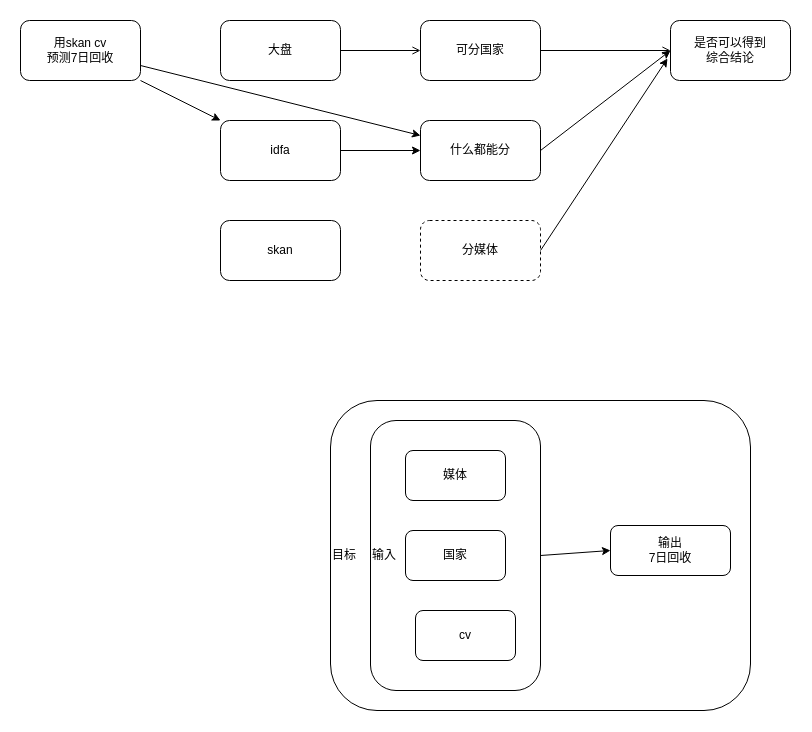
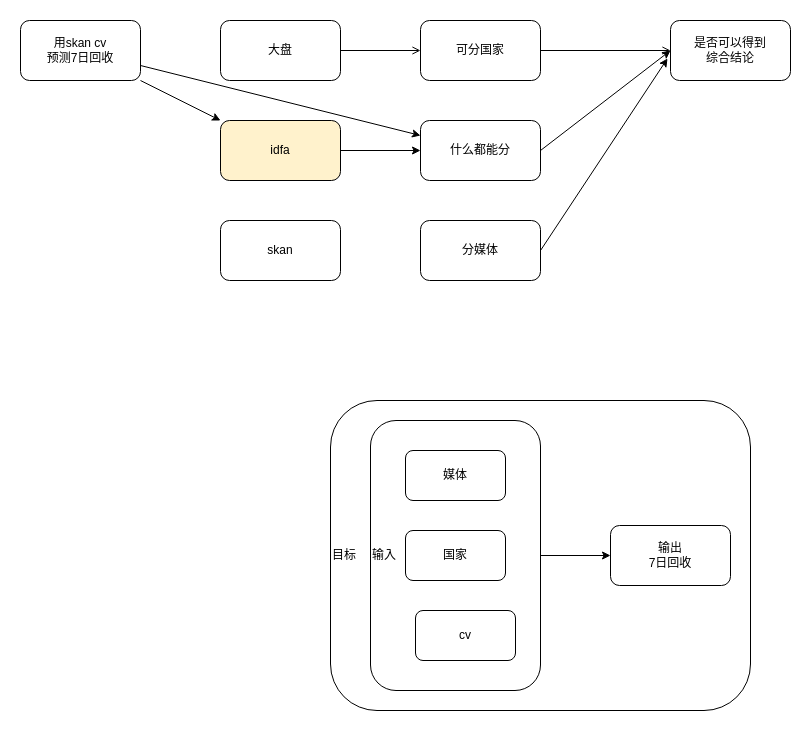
node "idfa": fillcolor #ffffff -> #fff2cc
node "分媒体": style dashed -> solid
node "输出 7日回收": size 120x50 -> 120x60
